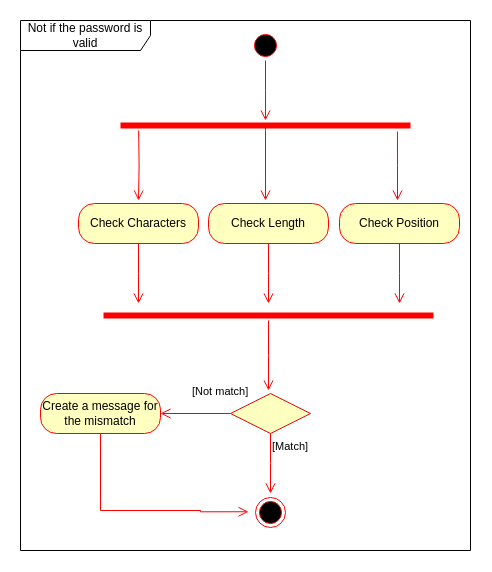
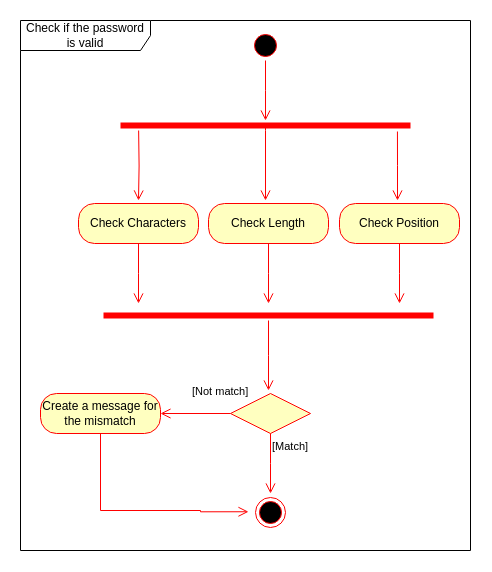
node "Not if the password is valid": label "Not if the password is valid" -> "Check if the password is valid"
